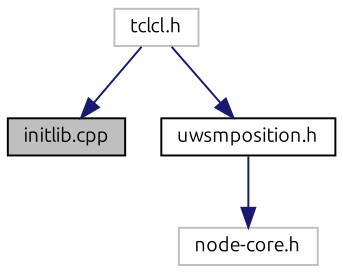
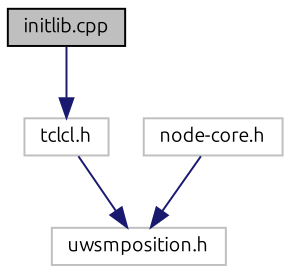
edge "tclcl.h" -> "initlib.cpp": reversed
node "uwsmposition.h": color black -> grey75
edge "uwsmposition.h" -> "node-core.h": reversed
